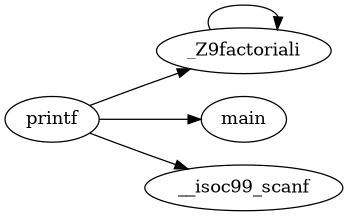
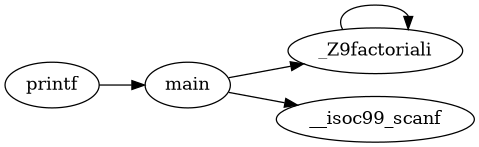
edge "printf" -> "_Z9factoriali": now "main" -> "_Z9factoriali"
edge "printf" -> "__isoc99_scanf": now "main" -> "__isoc99_scanf"
